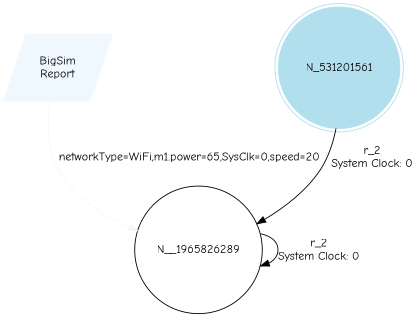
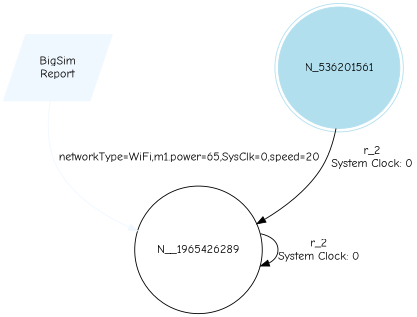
node "N_531201561": label "N_531201561" -> "N_536201561"
node "N__1965826289": label "N__1965826289" -> "N__1965426289"
